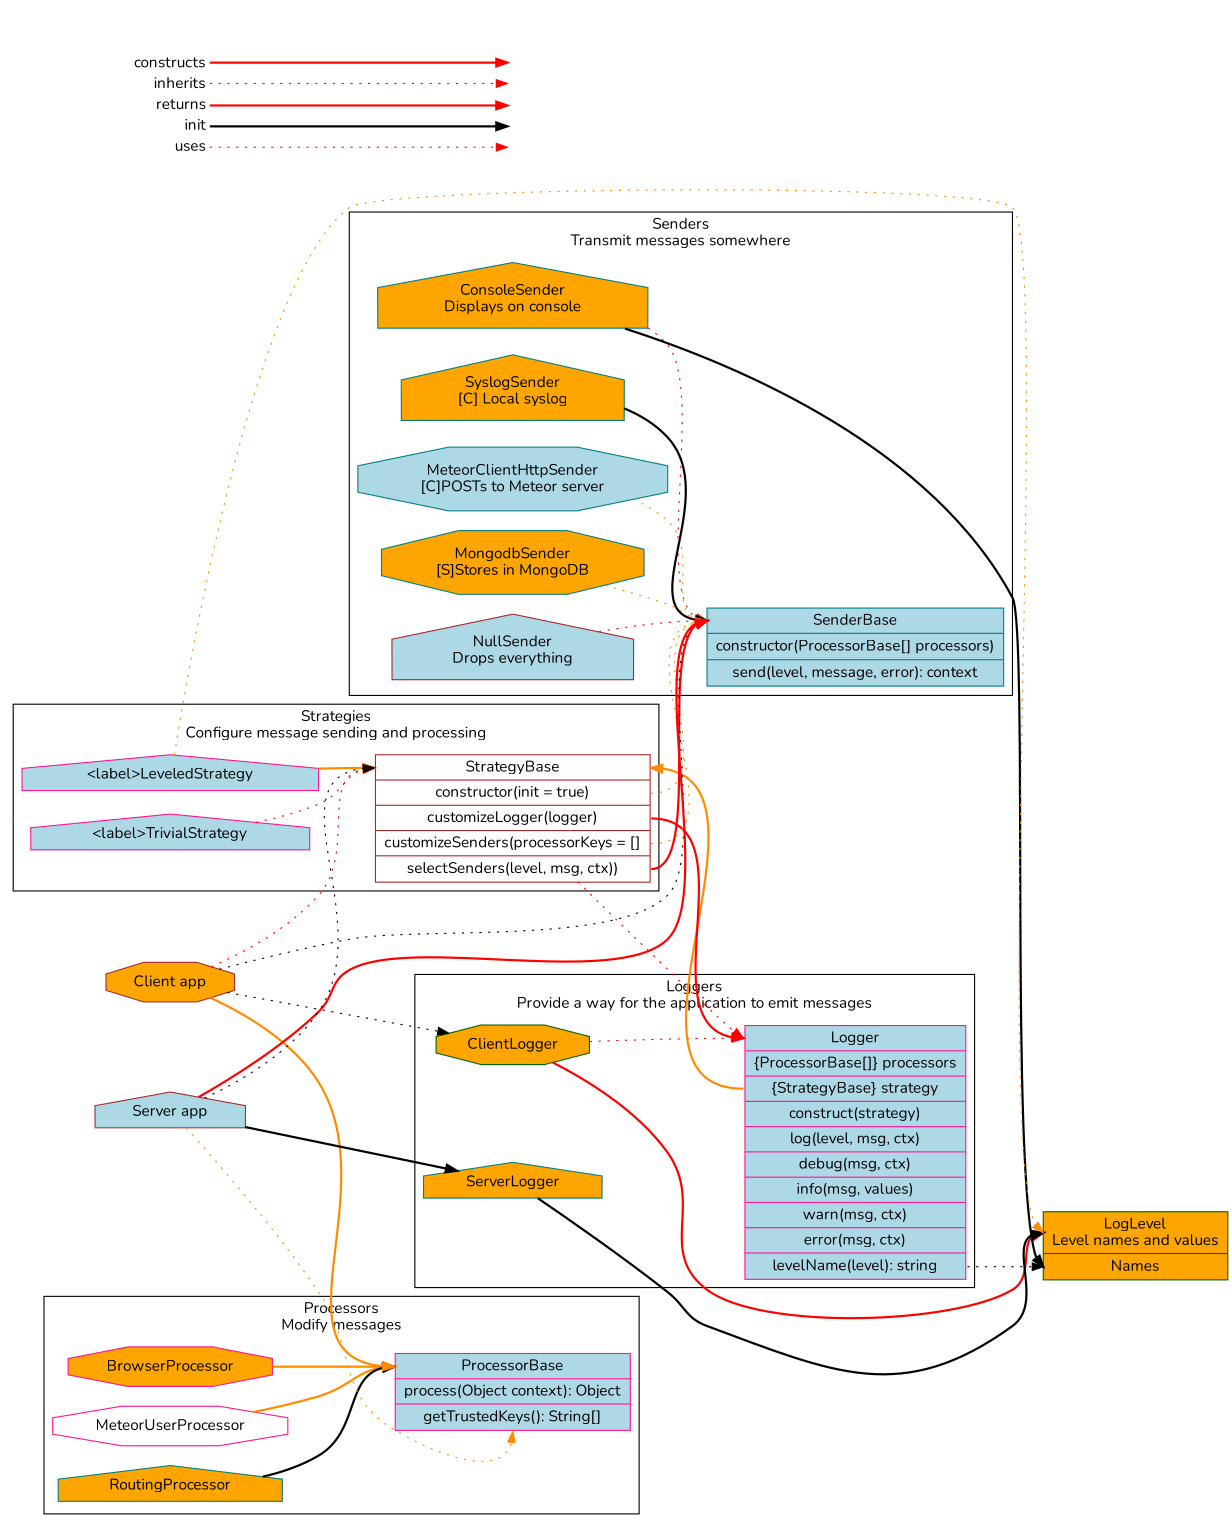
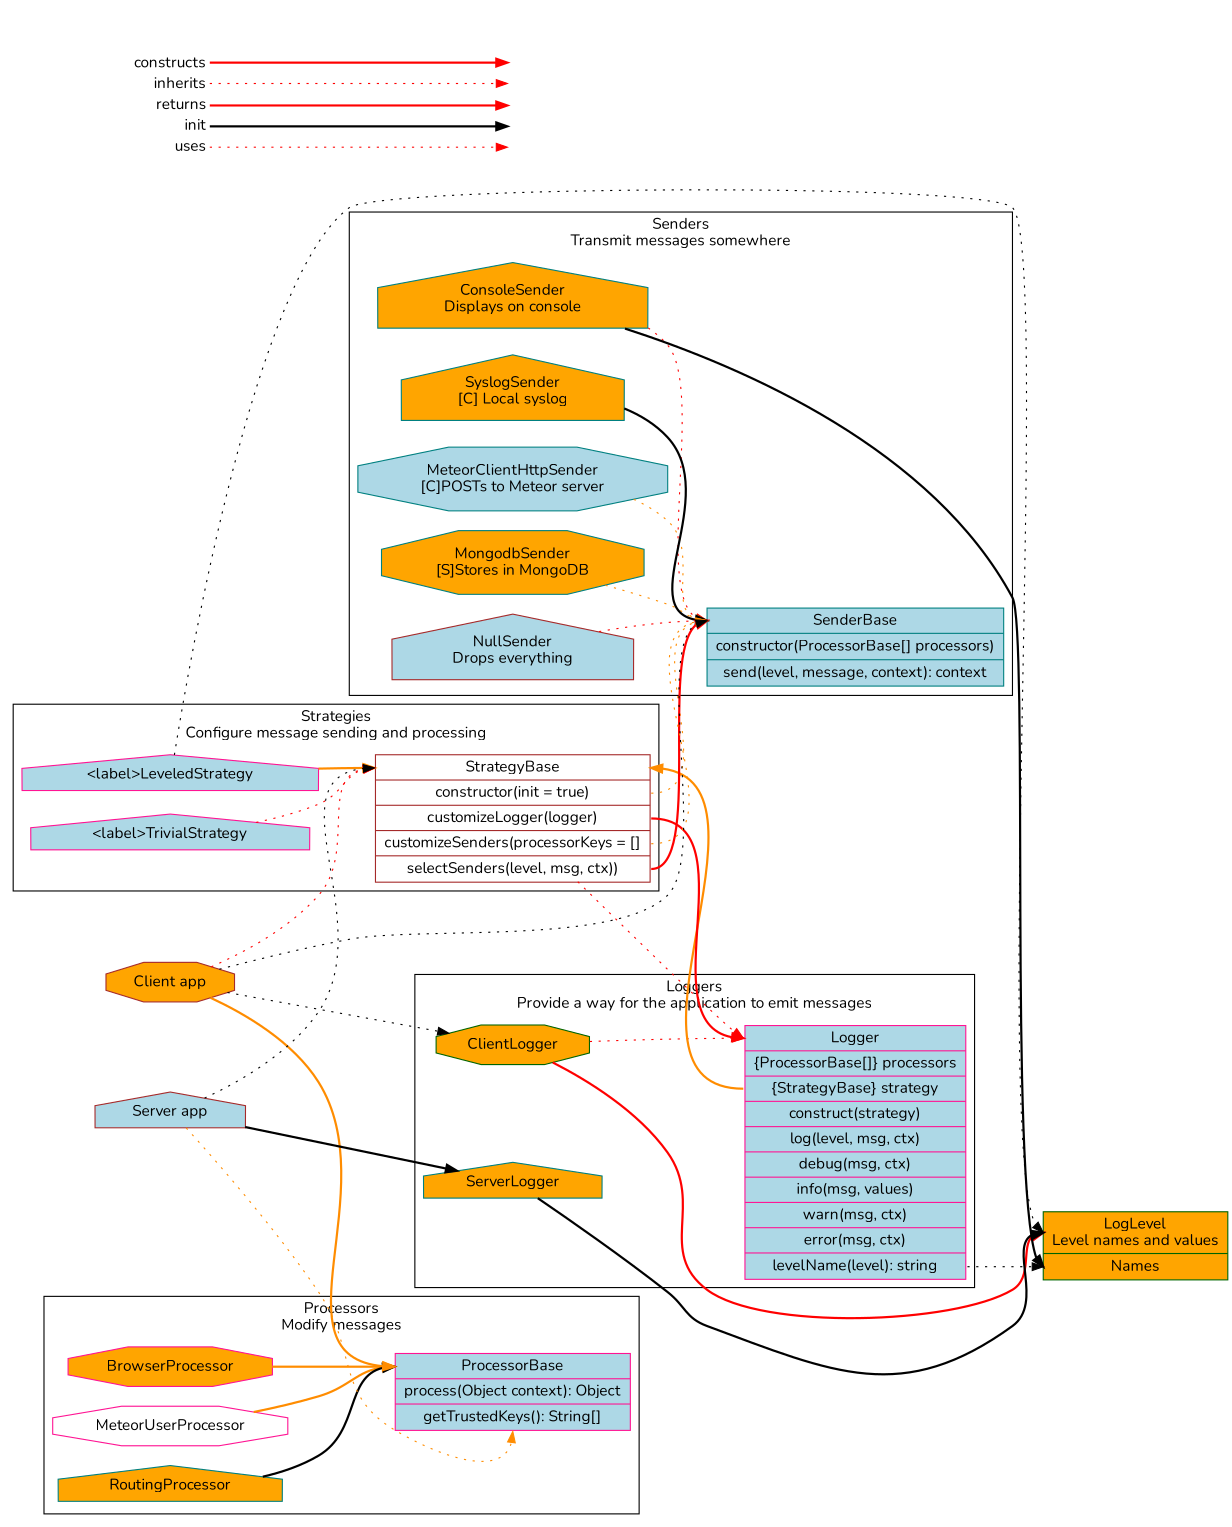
edge "<label>LeveledStrategy" -> "LogLevel": color darkorange -> black
node "SenderBase": text "send(level, message, error): context" -> "send(level, message, context): context"
edge "Server app" -> "SenderBase": removed
